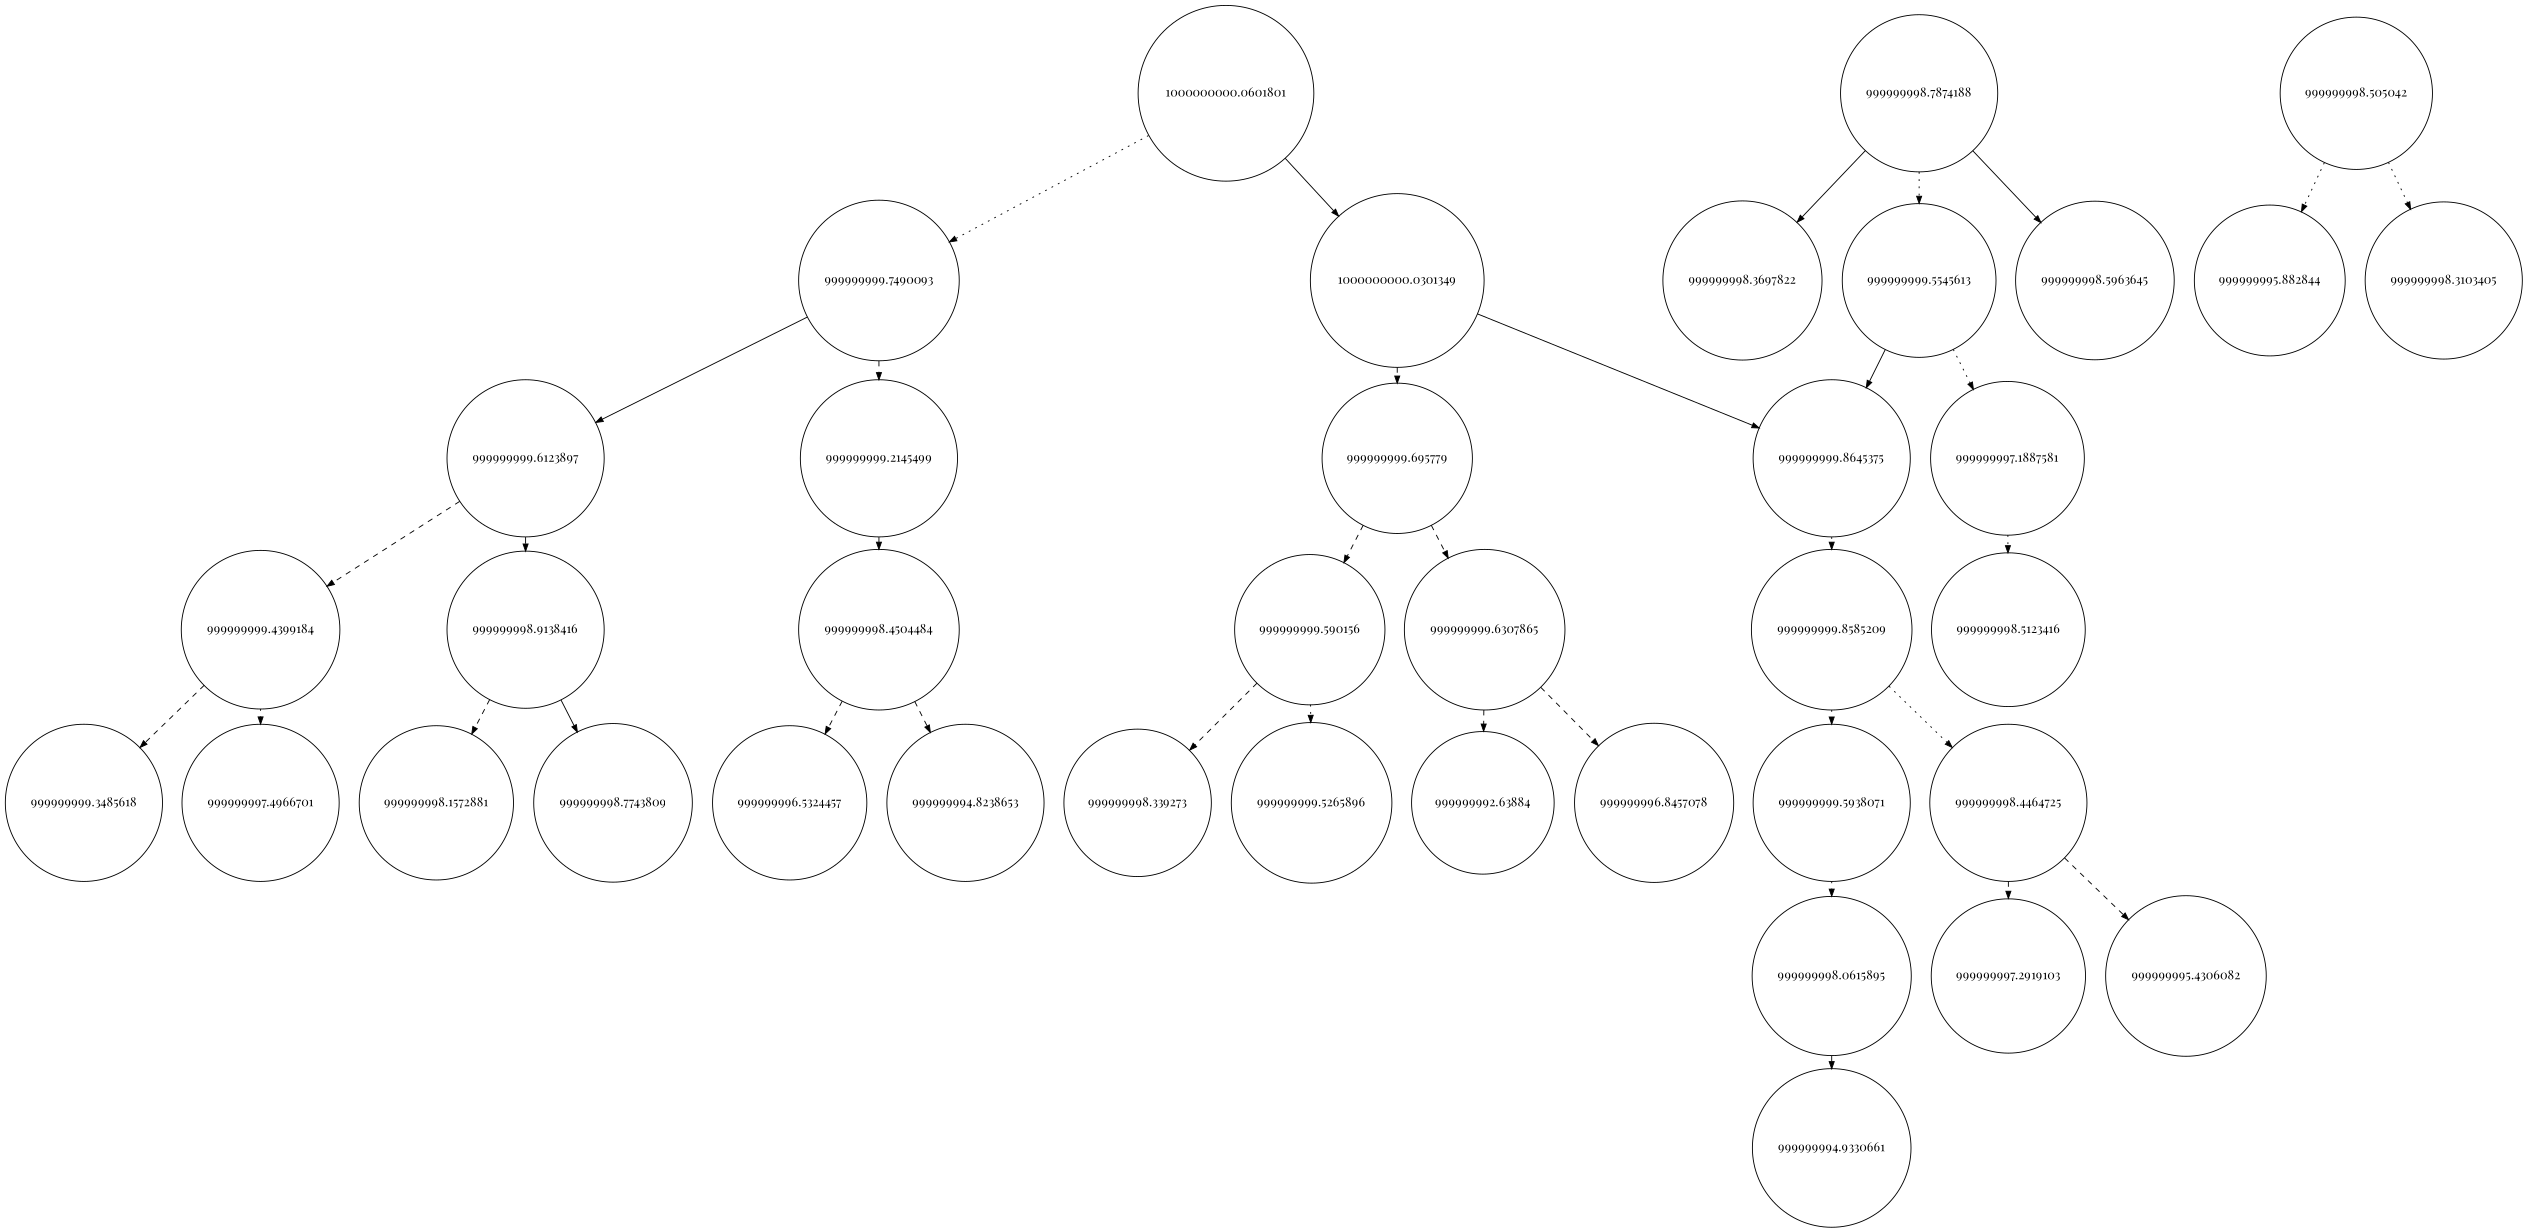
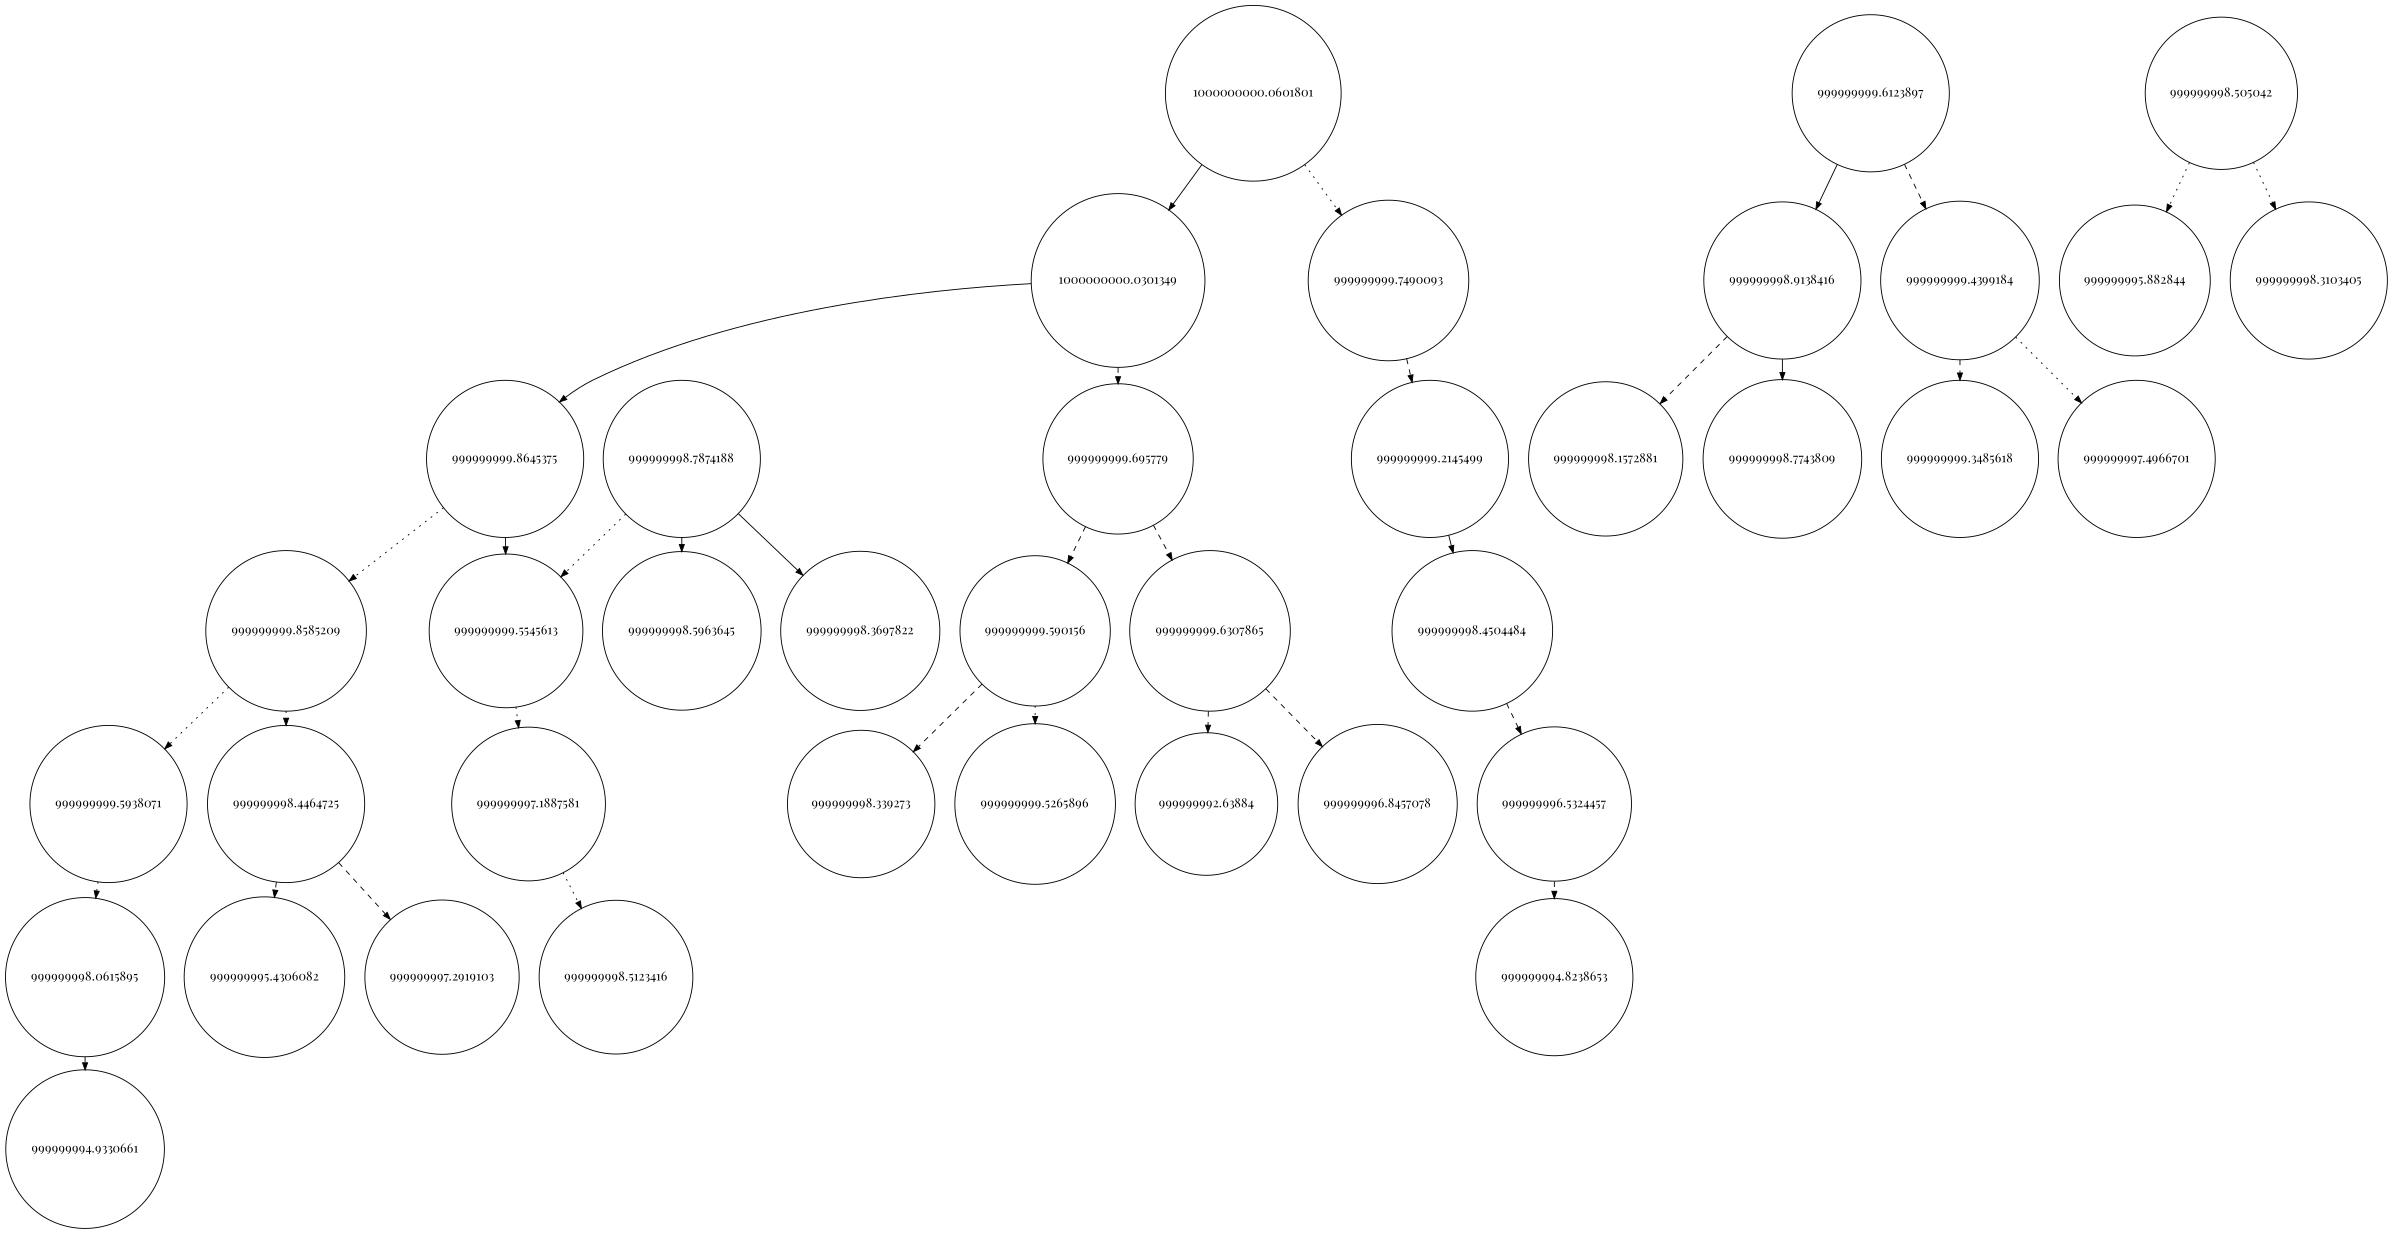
edge "999999999.5545613" -> "999999999.8645375": reversed
edge "999999999.7490093" -> "999999999.6123897": removed
edge "999999998.4504484" -> "999999994.8238653": now "999999996.5324457" -> "999999994.8238653"
